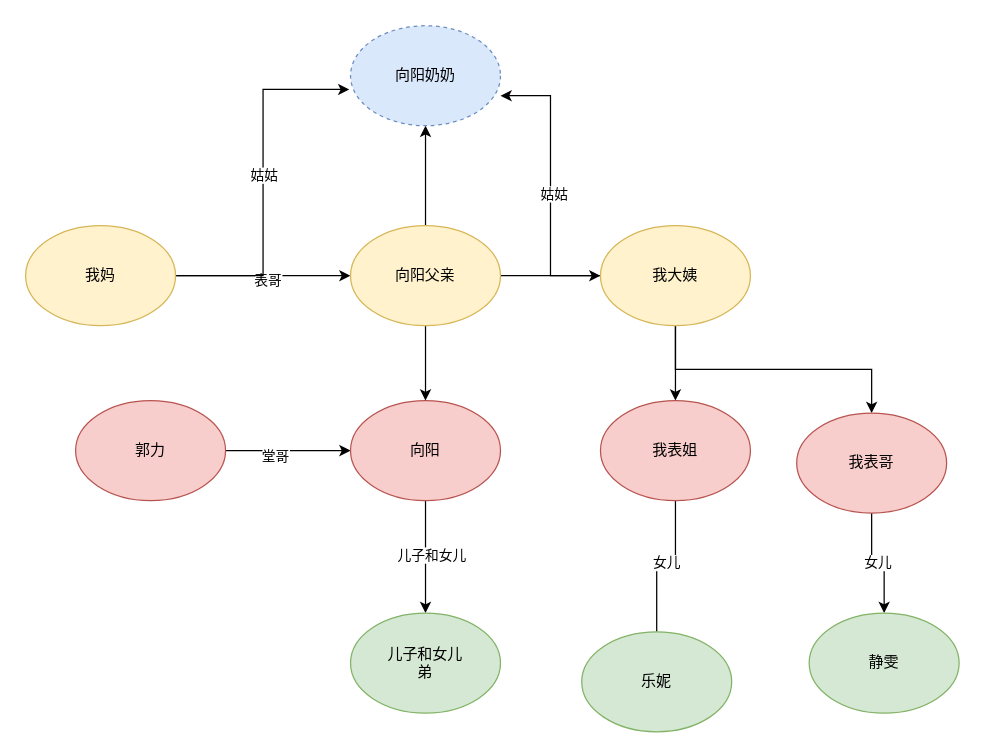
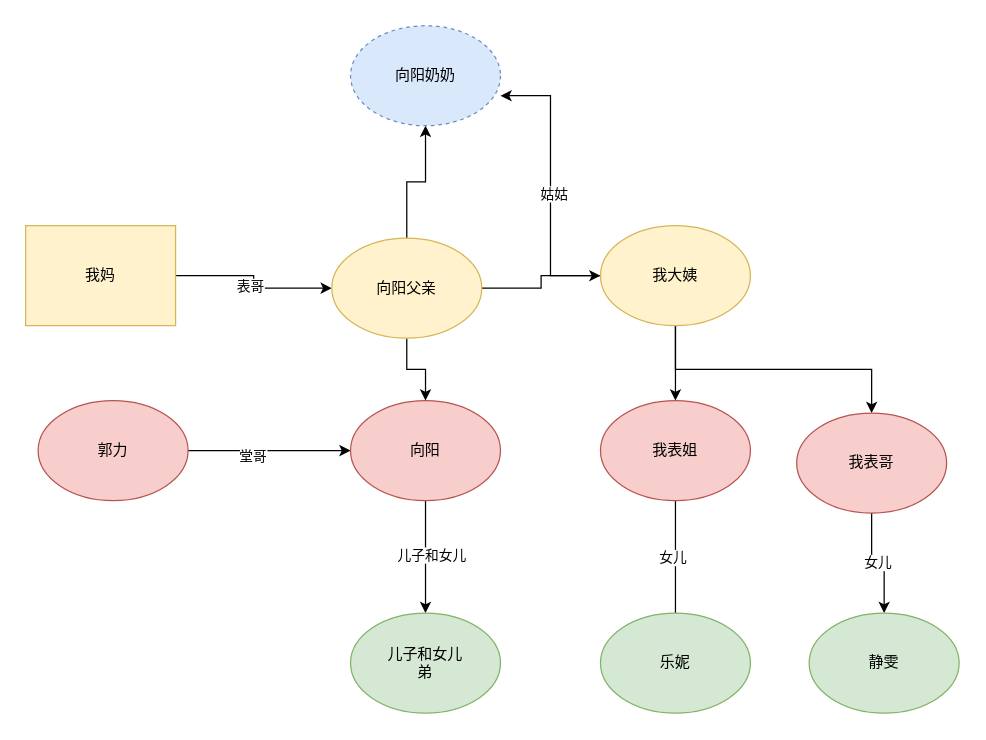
edge "我妈" -> "向阳奶奶": removed, label "姑姑"
node "我妈": shape ellipse -> rectangle
node "向阳父亲": moved (426, 276) -> (407, 288)
node "郭力": moved (151, 451) -> (113, 451)
node "乐妮": moved (657, 682) -> (676, 663)
